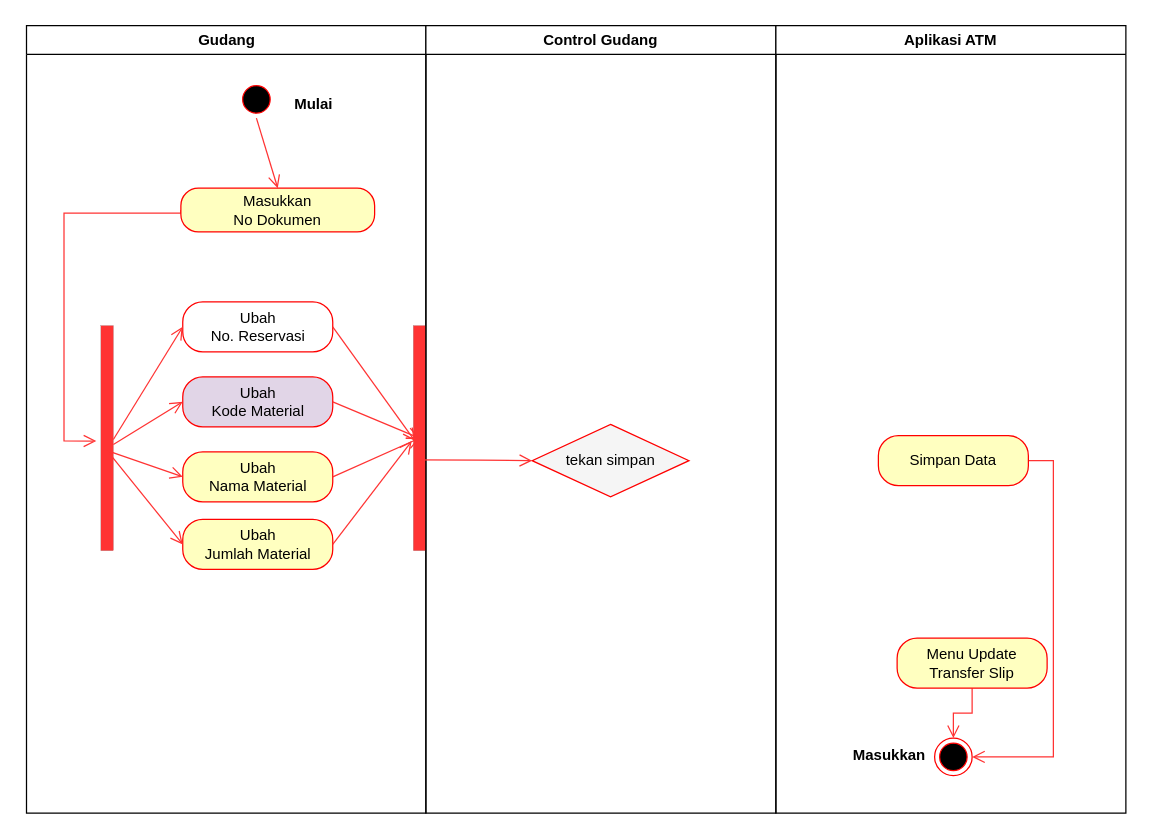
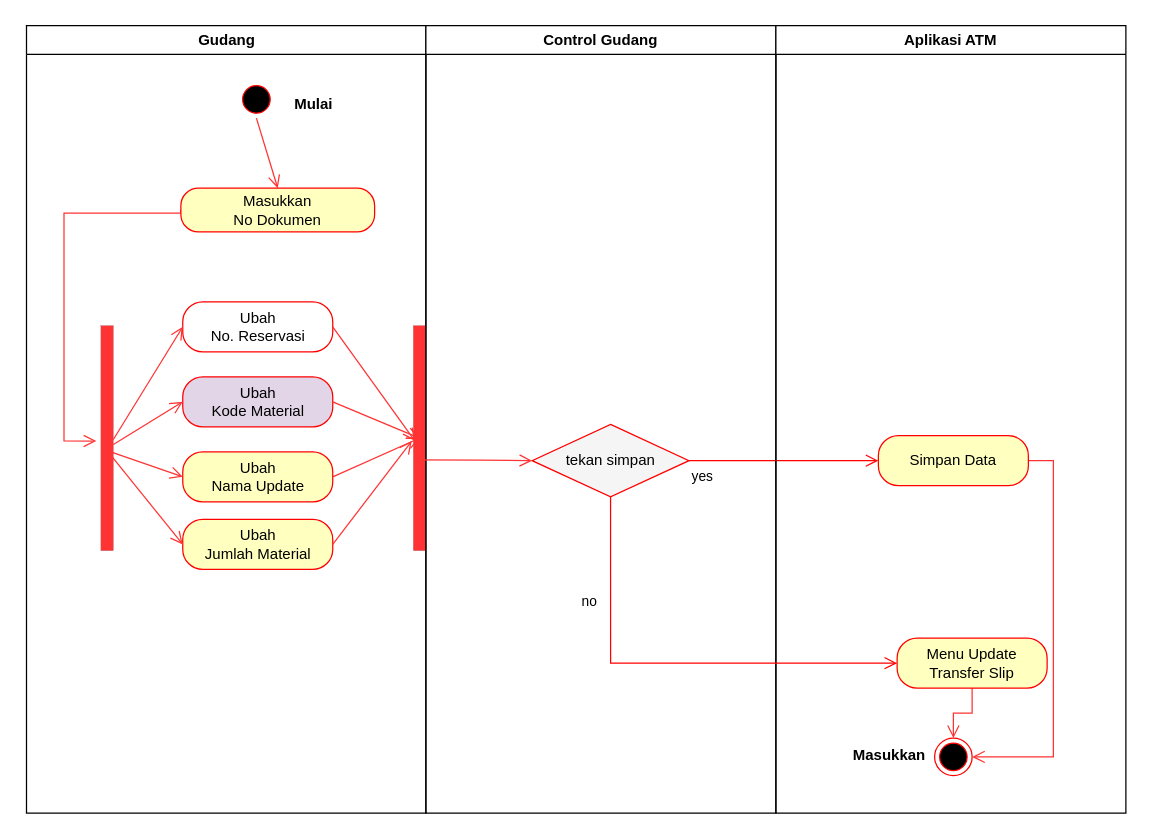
edge "tekan simpan" -> "Simpan Data": added, label "yes"
node "Ubah Nama Material": label "Ubah Nama Material" -> "Ubah Nama Update"
edge "tekan simpan" -> "Menu Update Transfer Slip": added, label "no"
